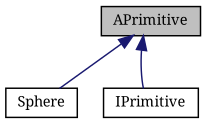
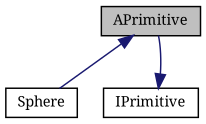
edge "IPrimitive" -> "APrimitive": reversed
